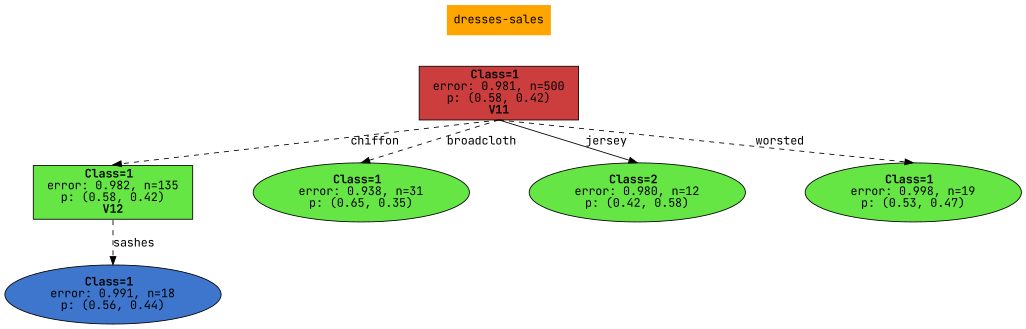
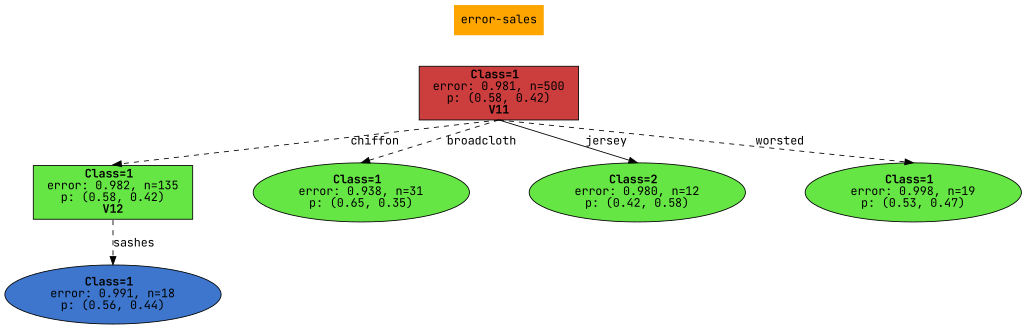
node "dresses-sales": label "dresses-sales" -> "error-sales"
